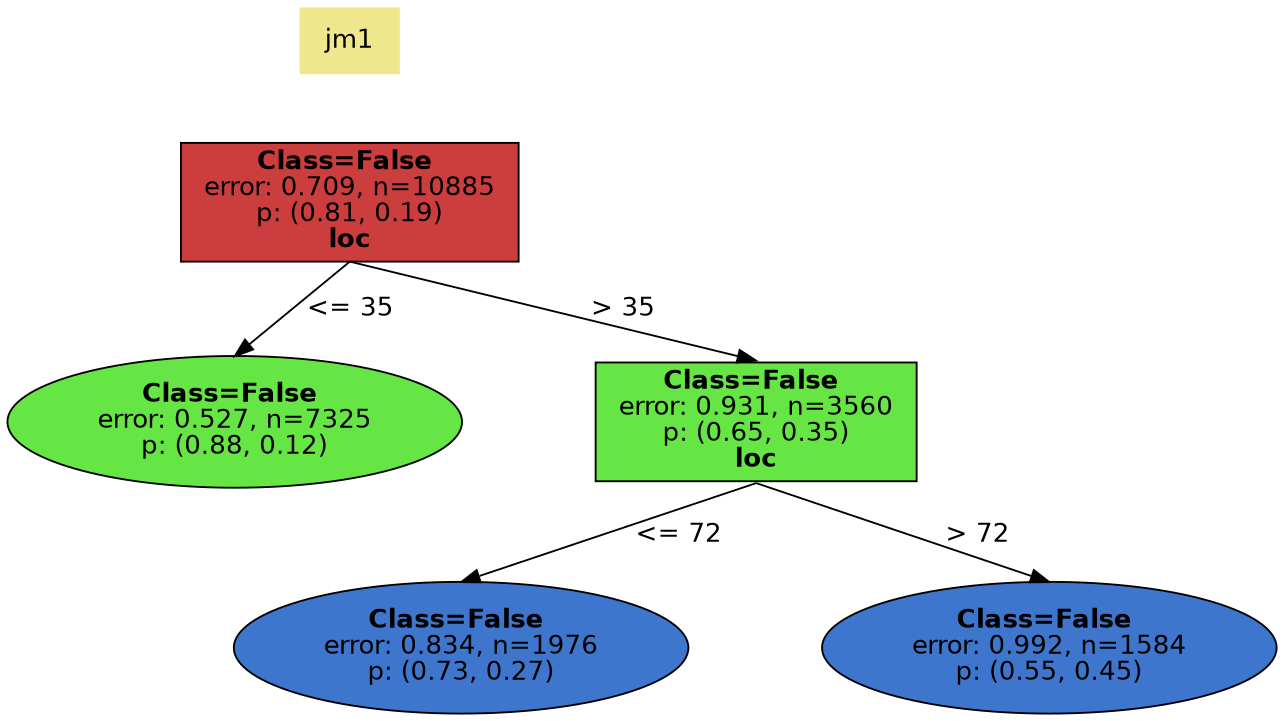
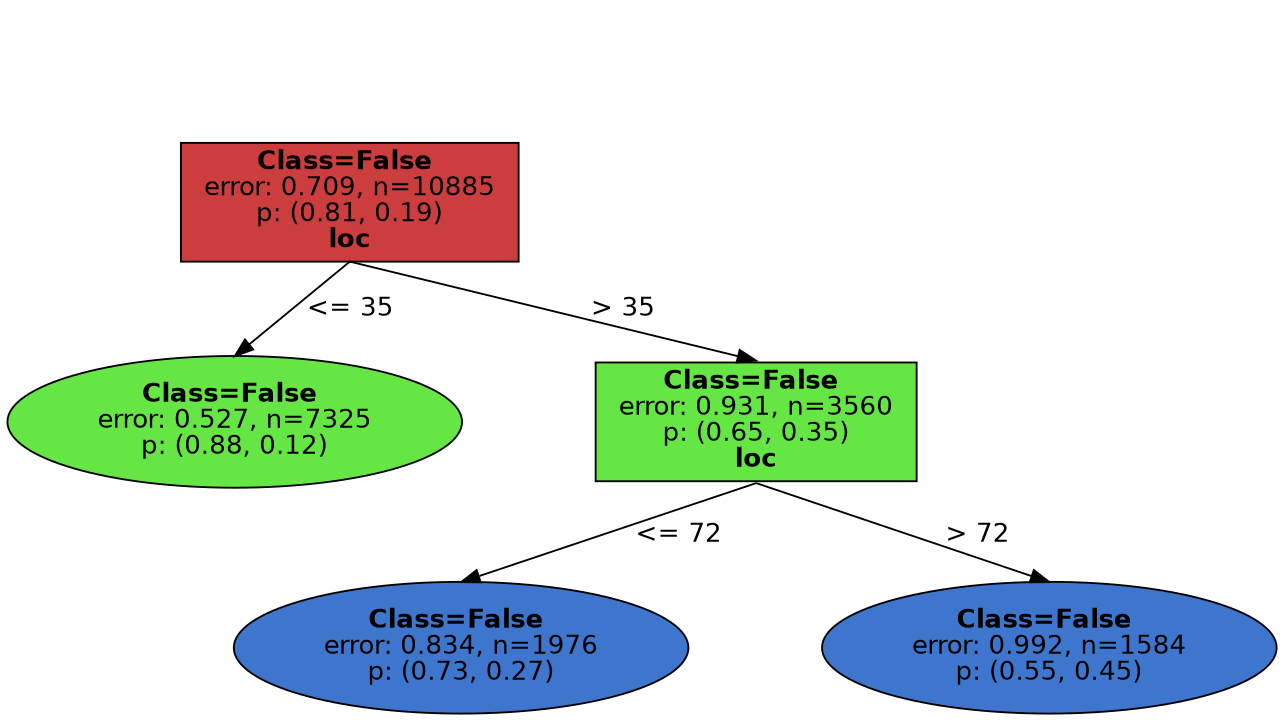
node "jm1": removed
